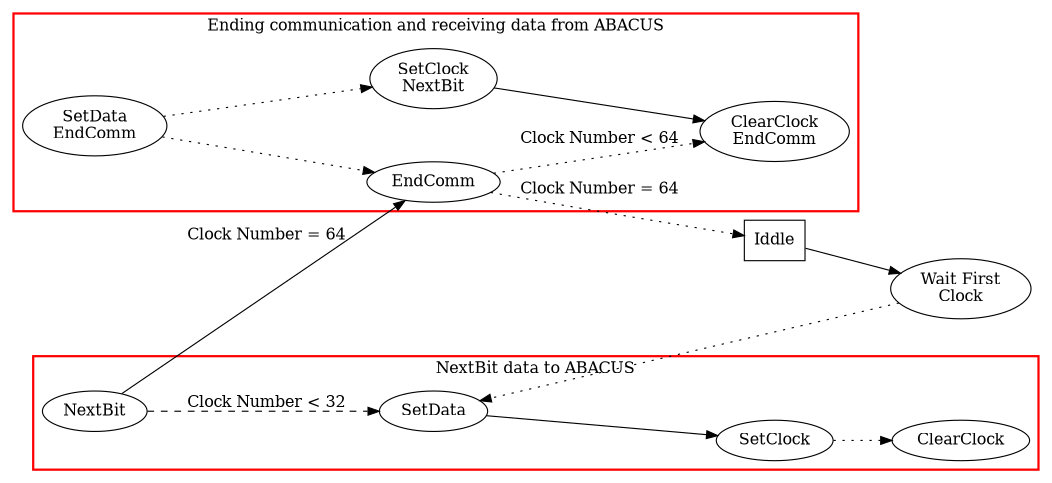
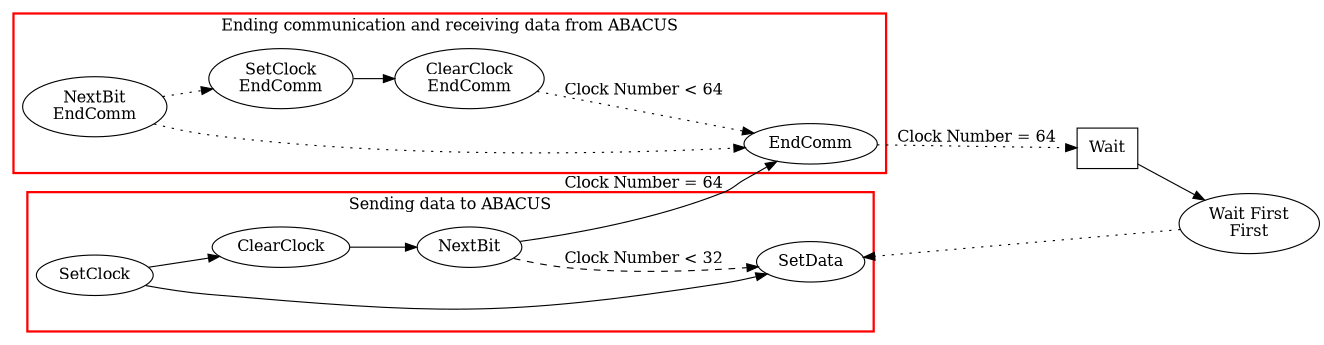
node "SetClock NextBit": label "SetClock NextBit" -> "SetClock EndComm"
node "SetData EndComm": label "SetData EndComm" -> "NextBit EndComm"
edge "EndComm" -> "ClearClock EndComm": reversed
node "Iddle": label "Iddle" -> "Wait"
edge "ClearClock" -> "NextBit": added
node "Wait First Clock": label "Wait First Clock" -> "Wait First First"
cluster "NextBit data to ABACUS": label "NextBit data to ABACUS" -> "Sending data to ABACUS"
edge "SetData" -> "SetClock": reversed
edge "SetClock" -> "ClearClock": style dotted -> solid
